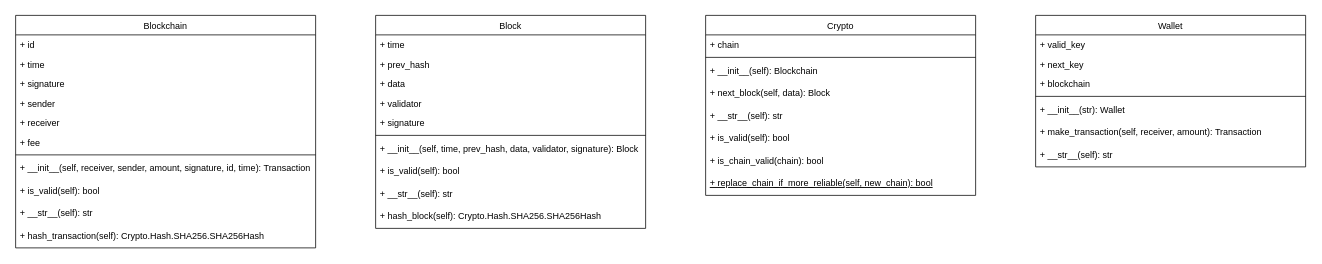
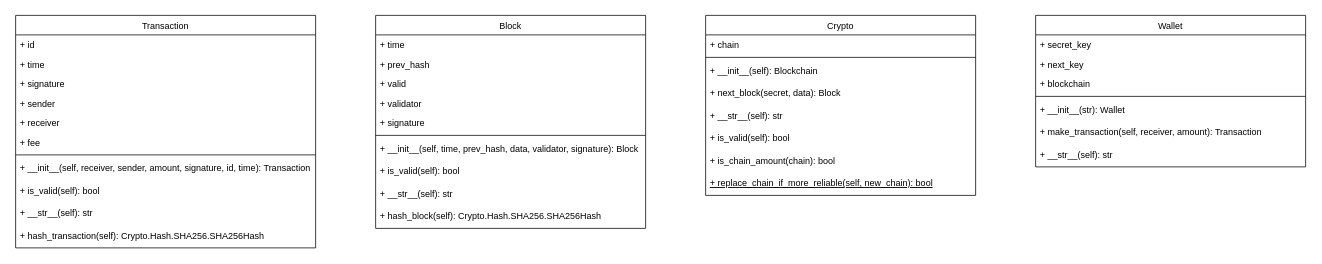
node "Blockchain": label "Blockchain" -> "Transaction"
node "+ valid_key": label "+ valid_key" -> "+ secret_key"
node "+ data": label "+ data" -> "+ valid"
node "+ next_block(self, data): Block": label "+ next_block(self, data): Block" -> "+ next_block(secret, data): Block"
node "+ is_chain_valid(chain): bool": label "+ is_chain_valid(chain): bool" -> "+ is_chain_amount(chain): bool"
